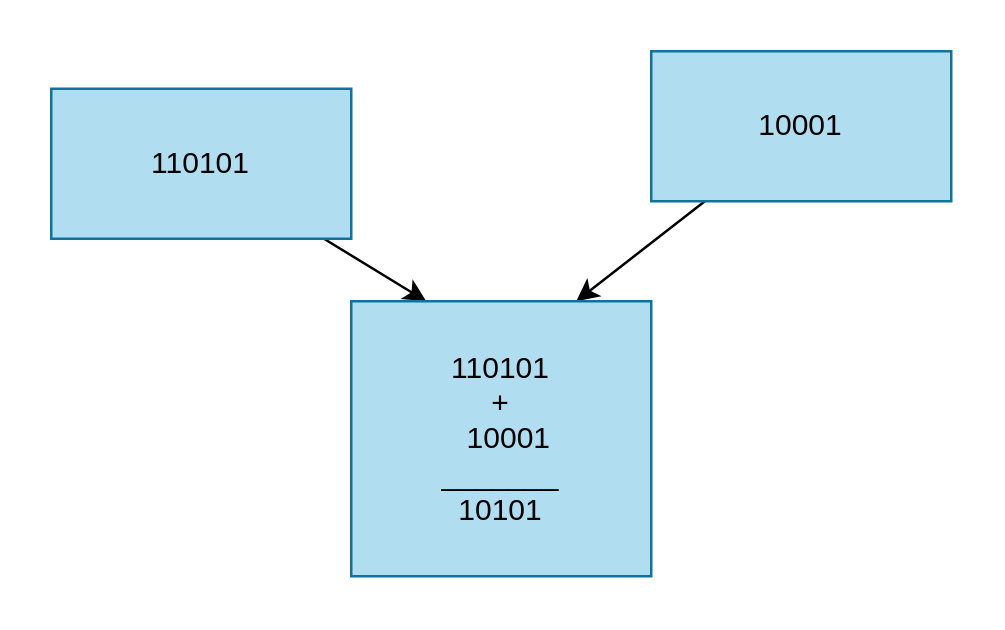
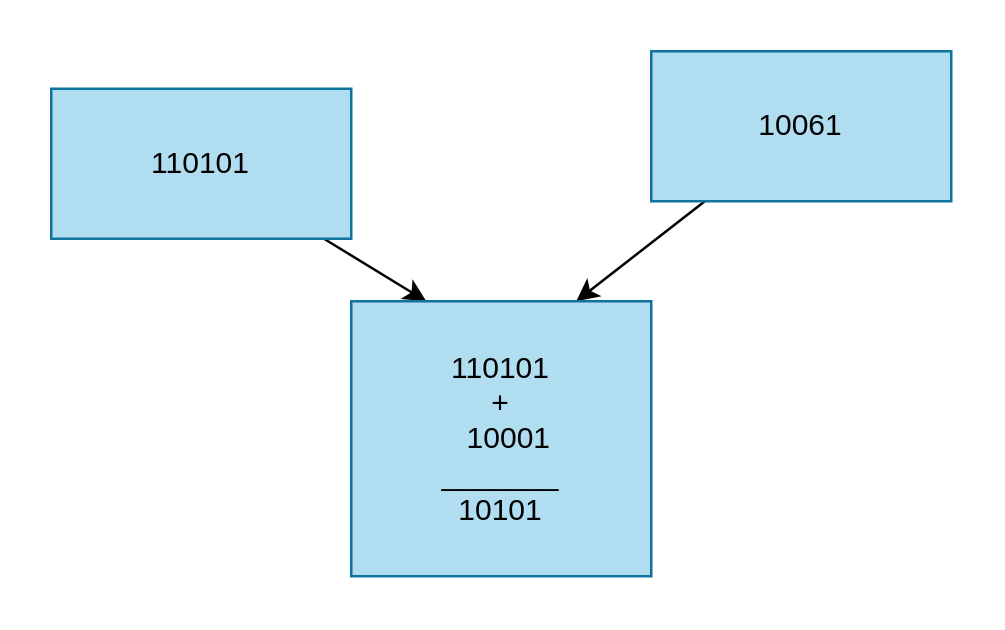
node "10001": label "10001" -> "10061"
